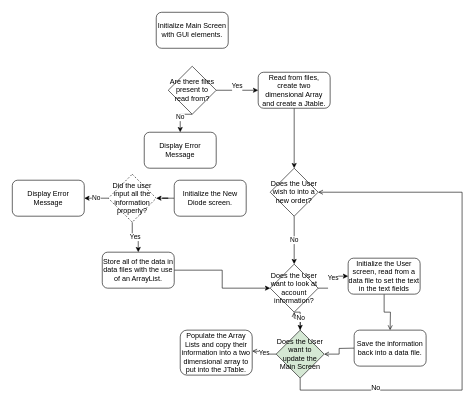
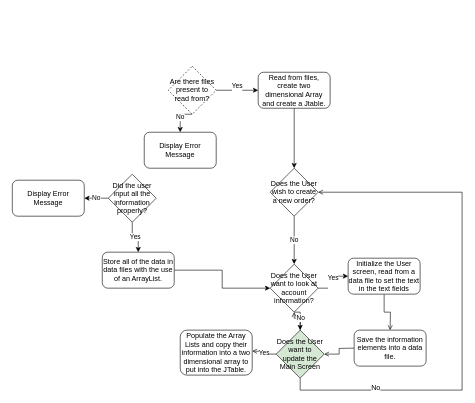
node "Initialize Main Screen with GUI elements.": removed
node "Are there files present to read from?": style solid -> dashed
node "Does the User wish to into a new order?": label "Does the User wish to into a new order?" -> "Does the User wish to create a new order?"
node "Did the user input all the information properly?": style dashed -> solid
edge "Initialize the New Diode screen." -> "Did the user input all the information properly?": removed
node "Initialize the New Diode screen.": removed
node "Save the information back into a data file.": label "Save the information back into a data file." -> "Save the information elements into a data file."
